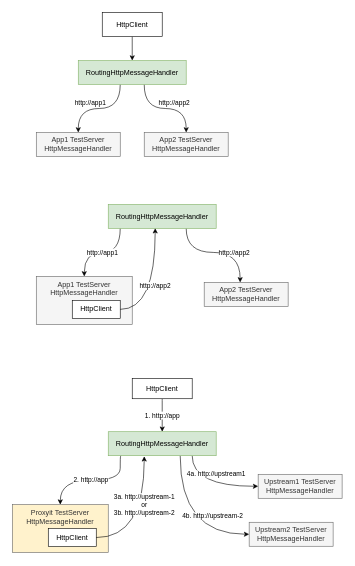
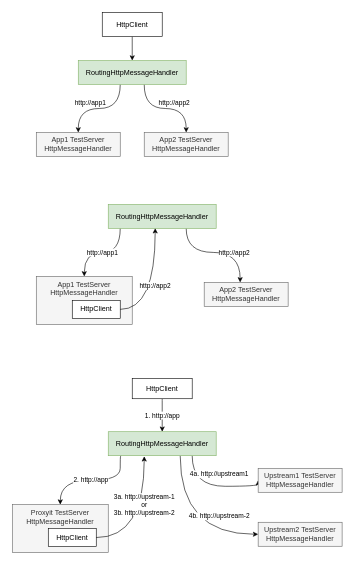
node "Upstream1 TestServer HttpMessageHandler": moved (300, 486) -> (300, 480)
node "Proxyit TestServer HttpMessageHandler": fillcolor #fff2cc -> #f5f5f5
node "Upstream2 TestServer HttpMessageHandler": moved (291, 534) -> (300, 534)
